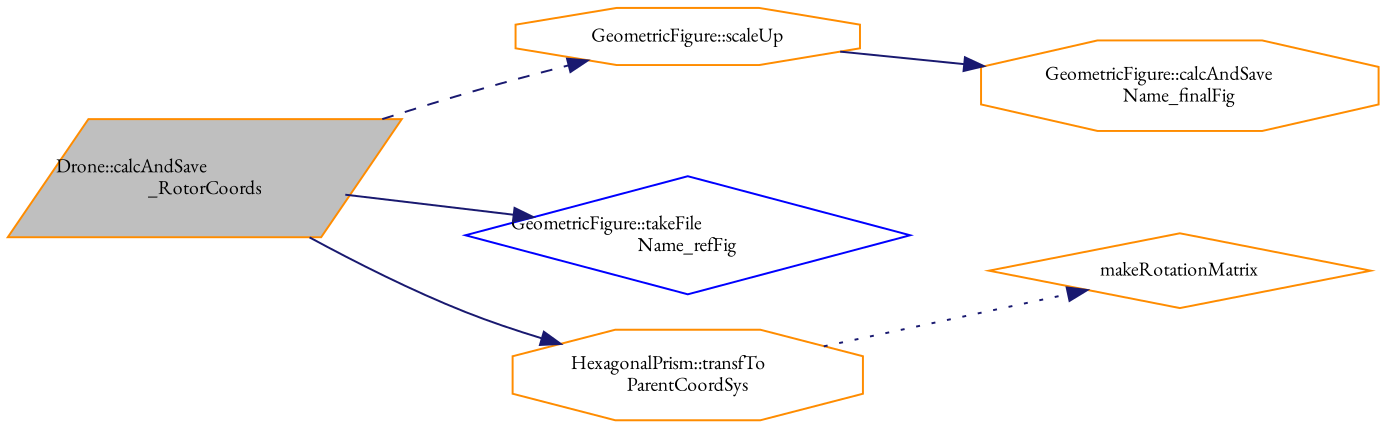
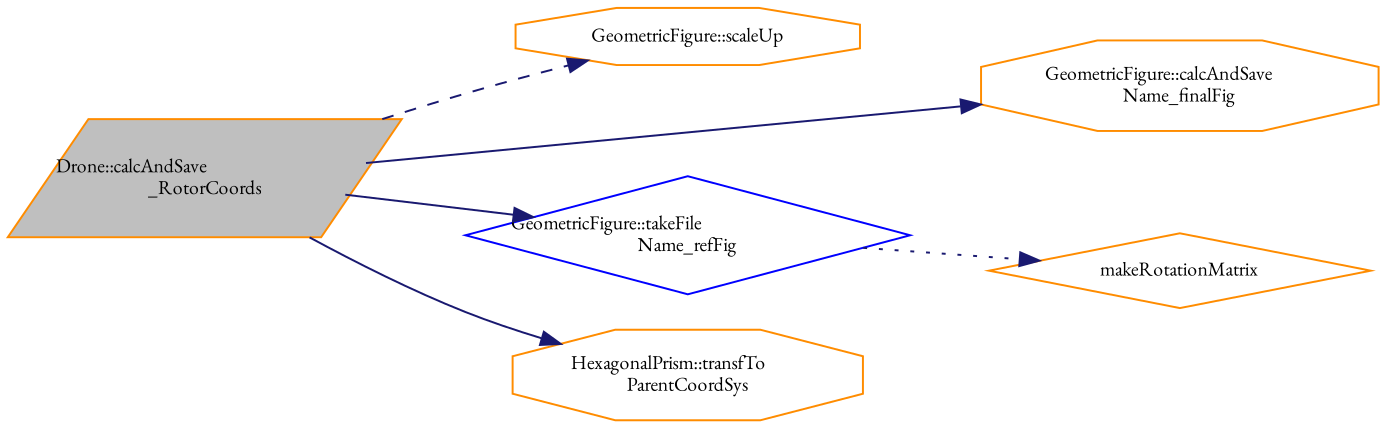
edge "GeometricFigure::scaleUp" -> "GeometricFigure::calcAndSave Name_finalFig": now "Drone::calcAndSave _RotorCoords" -> "GeometricFigure::calcAndSave Name_finalFig"
edge "HexagonalPrism::transfTo ParentCoordSys" -> "makeRotationMatrix": now "GeometricFigure::takeFile Name_refFig" -> "makeRotationMatrix"
